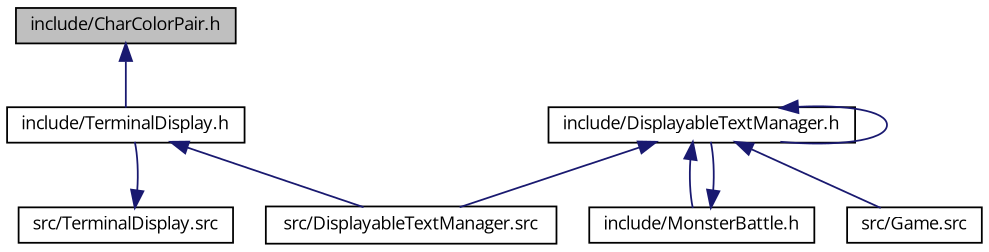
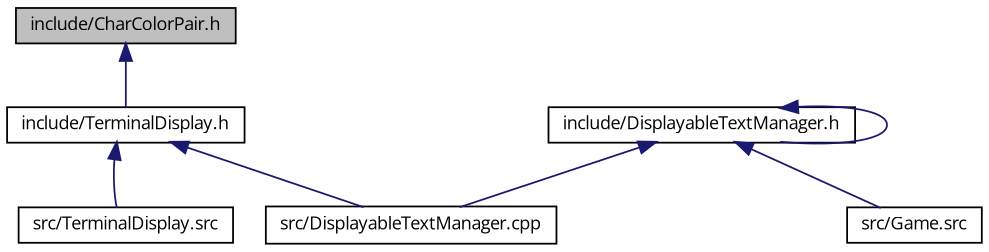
edge "include/TerminalDisplay.h" -> "src/TerminalDisplay.src": reversed
node "src/DisplayableTextManager.src": label "src/DisplayableTextManager.src" -> "src/DisplayableTextManager.cpp"
node "include/MonsterBattle.h": removed
